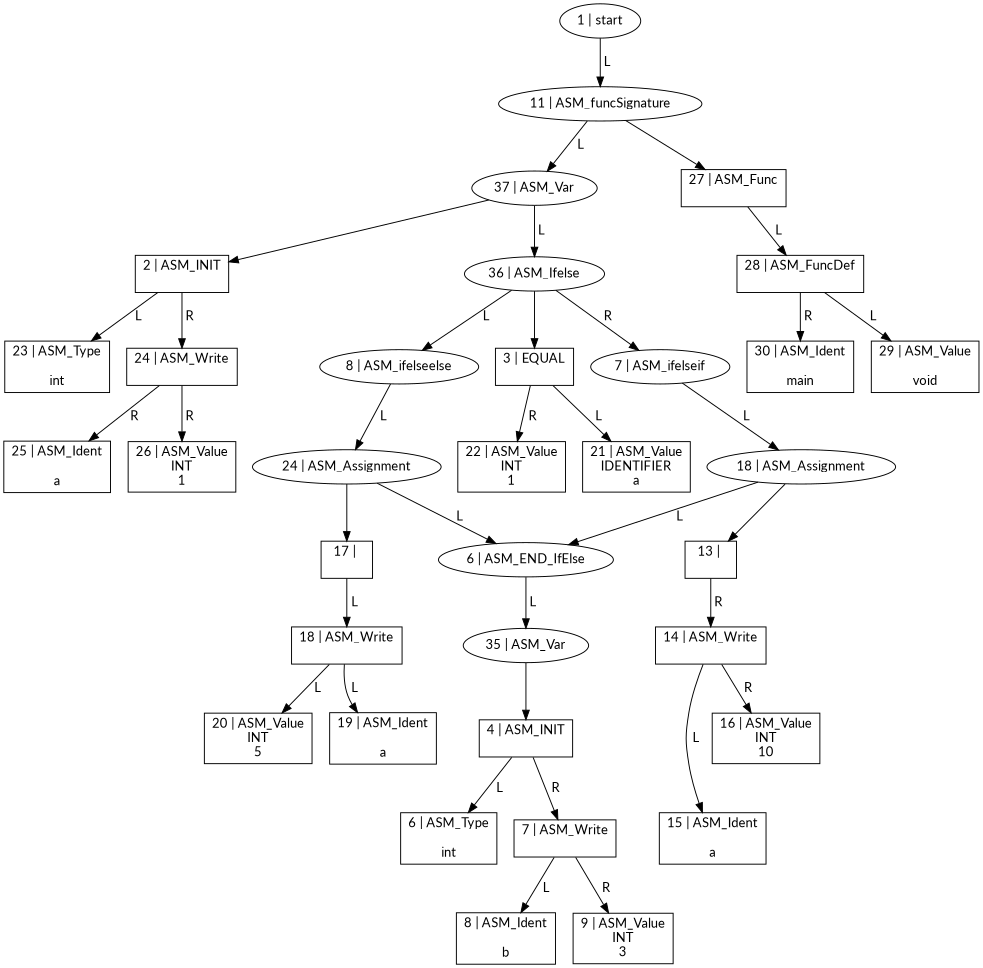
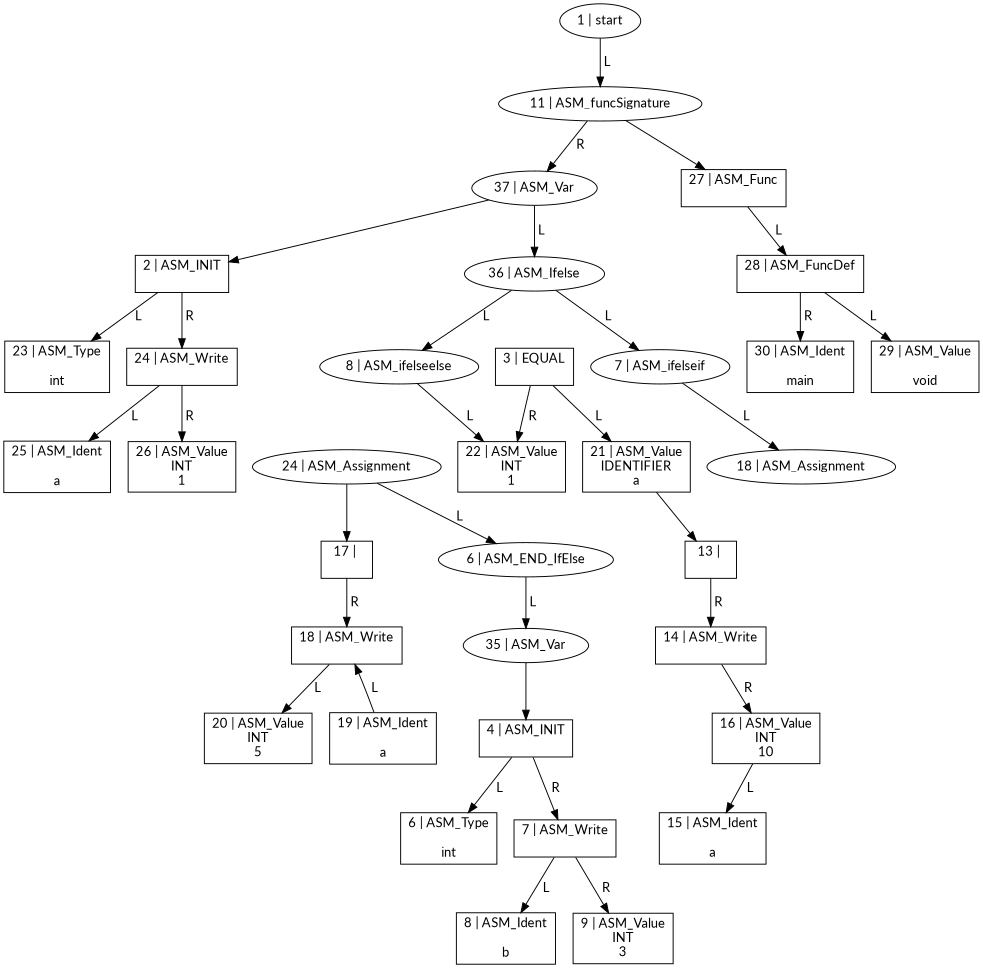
edge "11 | ASM_funcSignature" -> "37 | ASM_Var": label " L " -> " R "
edge "36 | ASM_Ifelse" -> "3 | EQUAL": removed
edge "36 | ASM_Ifelse" -> "7 | ASM_ifelseif": label " R " -> " L "
edge "8 | ASM_ifelseelse" -> "24 | ASM_Assignment": now "8 | ASM_ifelseelse" -> "22 | ASM_Value INT 1"
edge "24 | ASM_Write" -> "25 | ASM_Ident a": label " R " -> " L "
edge "18 | ASM_Assignment" -> "13 |": now "21 | ASM_Value IDENTIFIER a" -> "13 |"
edge "18 | ASM_Assignment" -> "6 | ASM_END_IfElse": removed, label "L"
edge "17 |" -> "18 | ASM_Write": label " L " -> " R "
edge "18 | ASM_Write" -> "19 | ASM_Ident a": reversed
edge "14 | ASM_Write" -> "15 | ASM_Ident a": now "16 | ASM_Value INT 10" -> "15 | ASM_Ident a"
